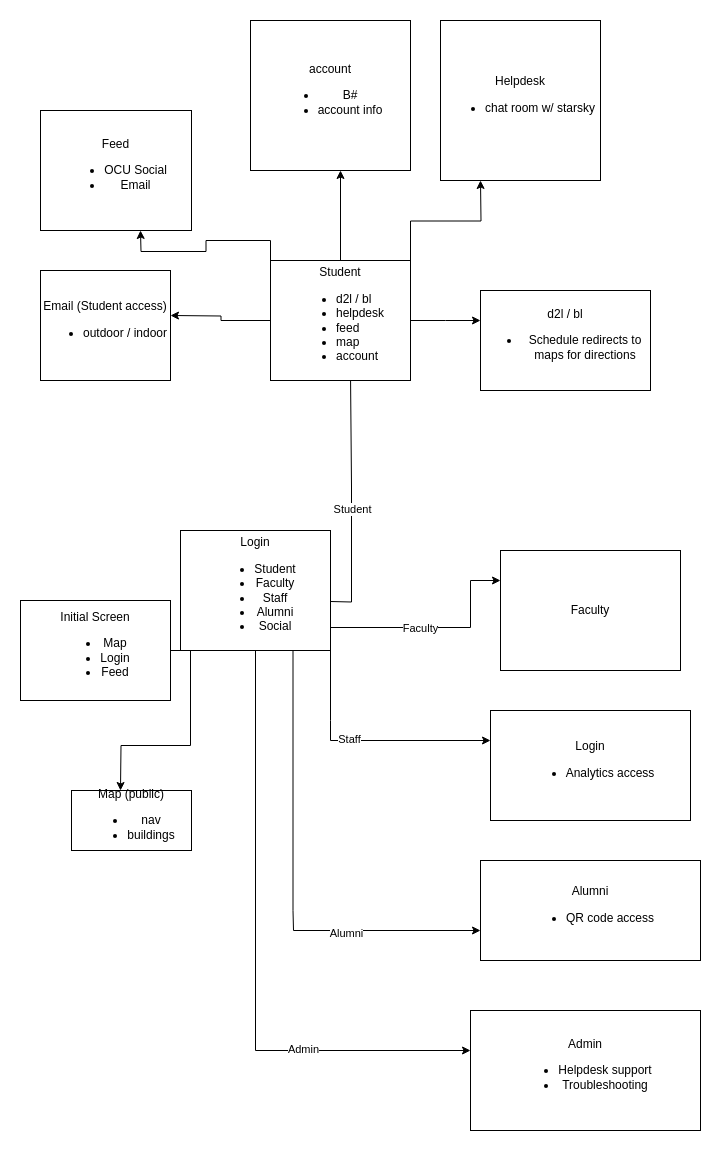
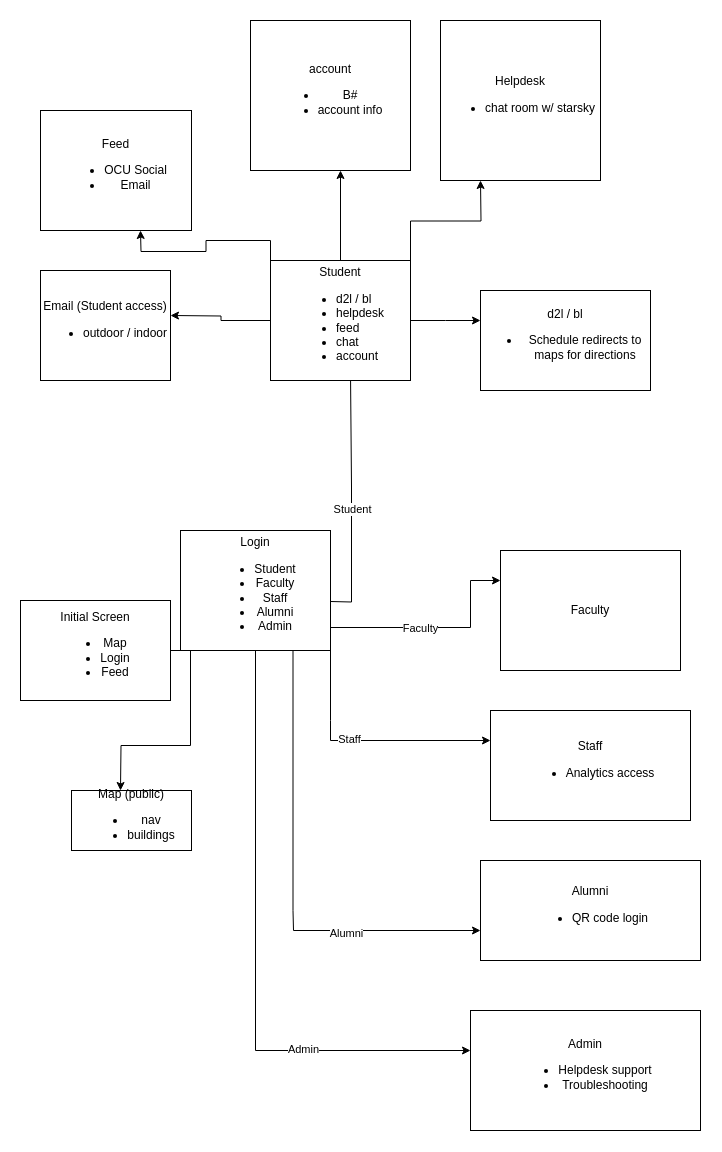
node "Student d2l / bl helpdesk feed map account": label "Student d2l / bl helpdesk feed map account" -> "Student d2l / bl helpdesk feed chat account"
node "Login Student Faculty Staff Alumni Social": label "Login Student Faculty Staff Alumni Social" -> "Login Student Faculty Staff Alumni Admin"
node "Login Analytics access": label "Login Analytics access" -> "Staff Analytics access"
node "Alumni QR code access": label "Alumni QR code access" -> "Alumni QR code login"
